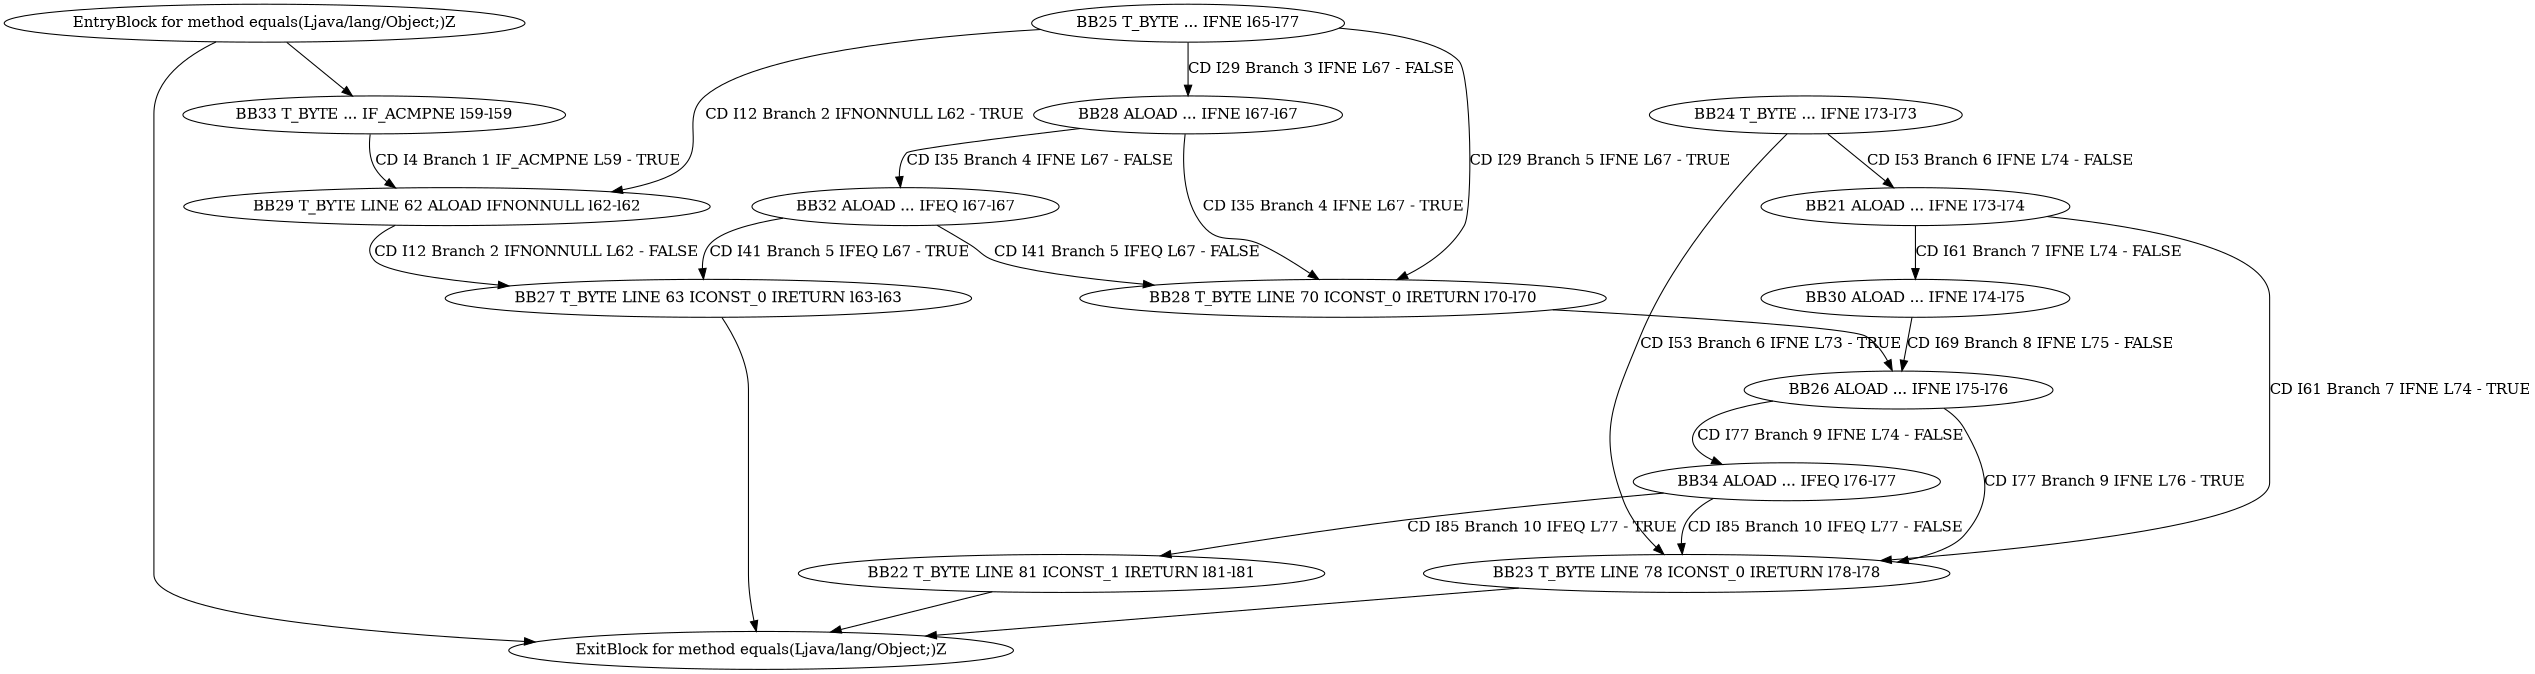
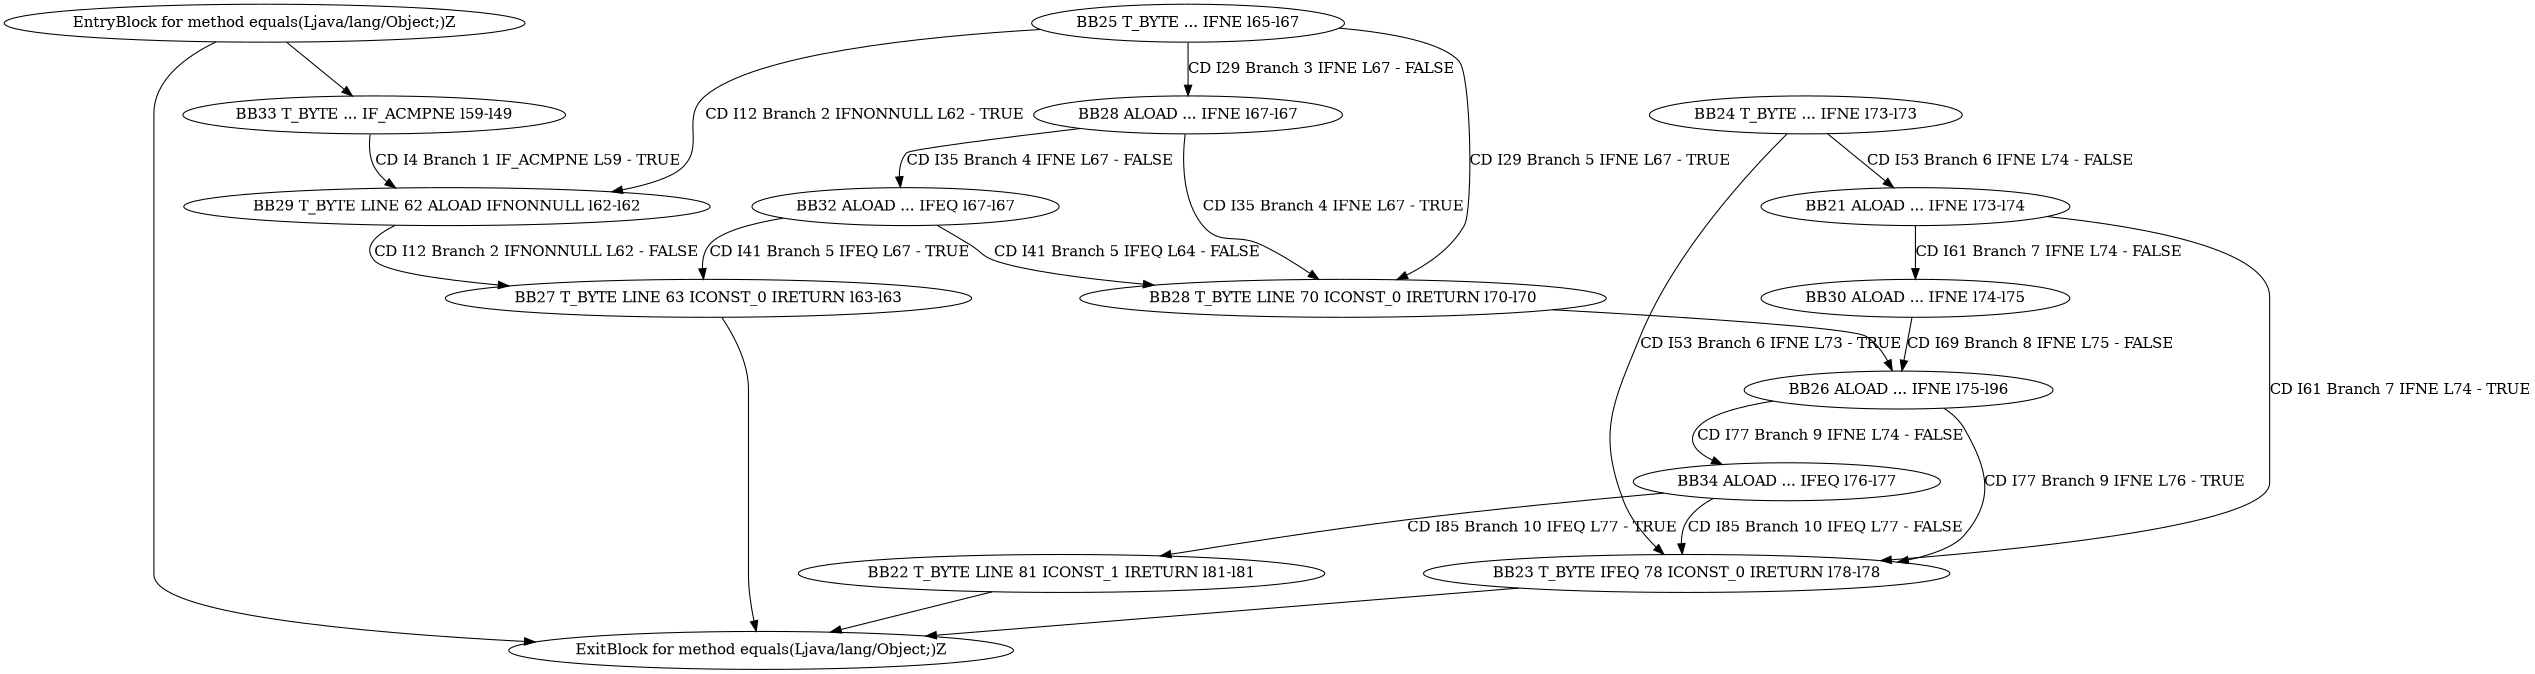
node "BB25 T_BYTE ... IFNE l65-l77": label "BB25 T_BYTE ... IFNE l65-l77" -> "BB25 T_BYTE ... IFNE l65-l67"
node "BB33 T_BYTE ... IF_ACMPNE l59-l59": label "BB33 T_BYTE ... IF_ACMPNE l59-l59" -> "BB33 T_BYTE ... IF_ACMPNE l59-l49"
edge "BB32 ALOAD ... IFEQ l67-l67" -> "BB28 T_BYTE LINE 70 ICONST_0 IRETURN l70-l70": label "CD I41 Branch 5 IFEQ L67 - FALSE" -> "CD I41 Branch 5 IFEQ L64 - FALSE"
node "BB26 ALOAD ... IFNE l75-l76": label "BB26 ALOAD ... IFNE l75-l76" -> "BB26 ALOAD ... IFNE l75-l96"
node "BB23 T_BYTE LINE 78 ICONST_0 IRETURN l78-l78": label "BB23 T_BYTE LINE 78 ICONST_0 IRETURN l78-l78" -> "BB23 T_BYTE IFEQ 78 ICONST_0 IRETURN l78-l78"
